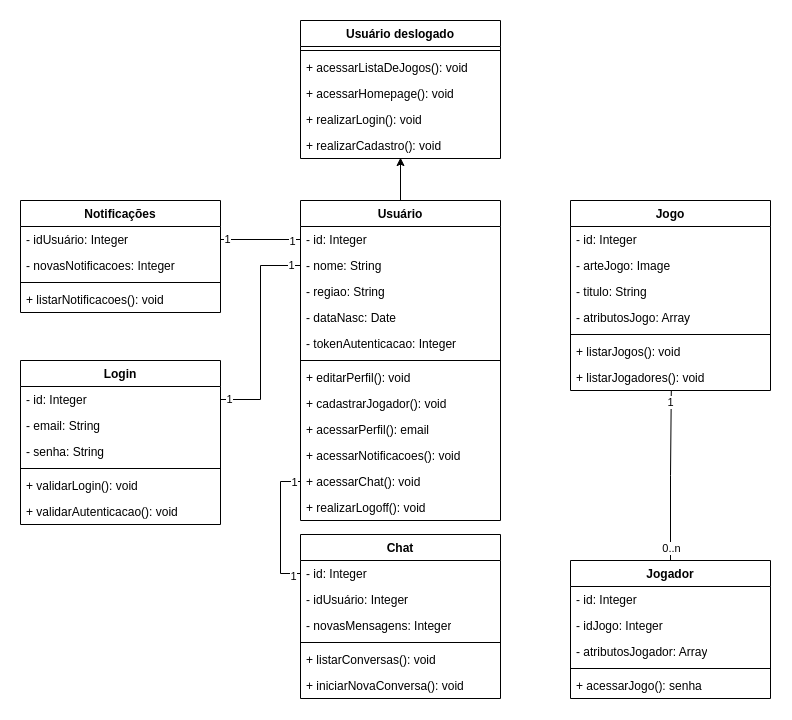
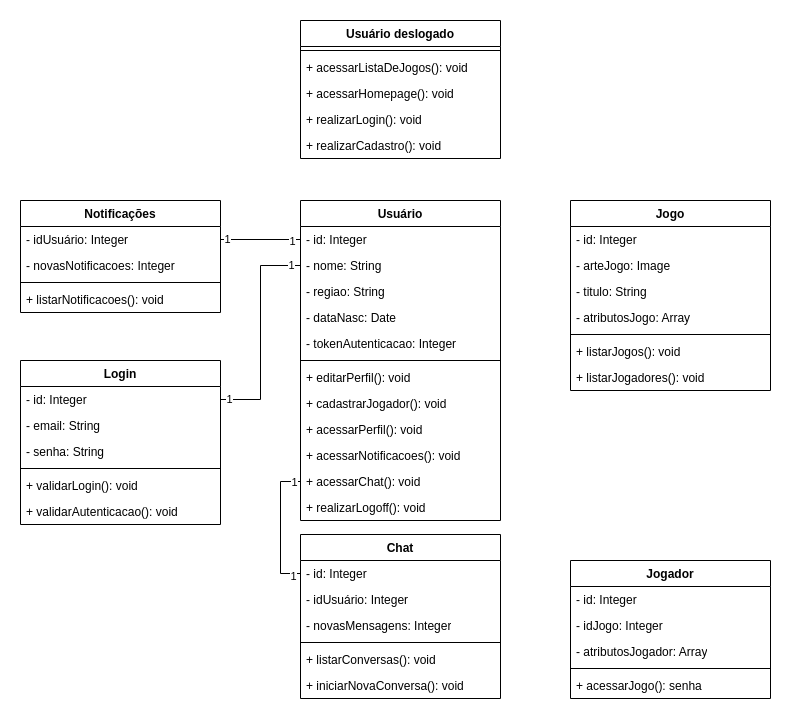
edge "Usuário" -> "+ realizarCadastro(): void": removed
node "+ acessarPerfil(): email": label "+ acessarPerfil(): email" -> "+ acessarPerfil(): void"
edge "+ listarJogadores(): void" -- "Jogador": removed, labels "1", "0..n"
